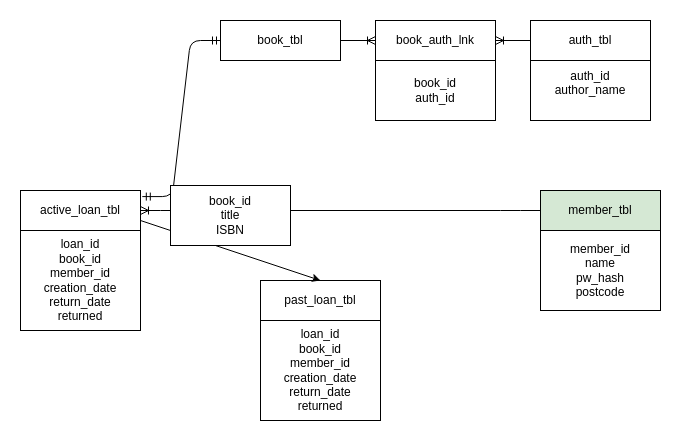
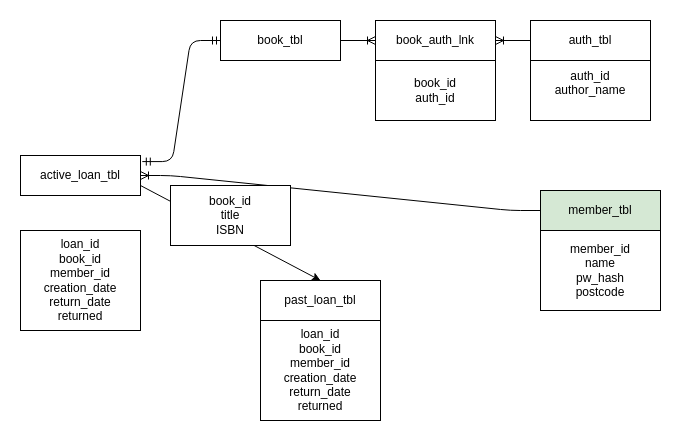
node "active_loan_tbl": moved (81, 211) -> (81, 176)
